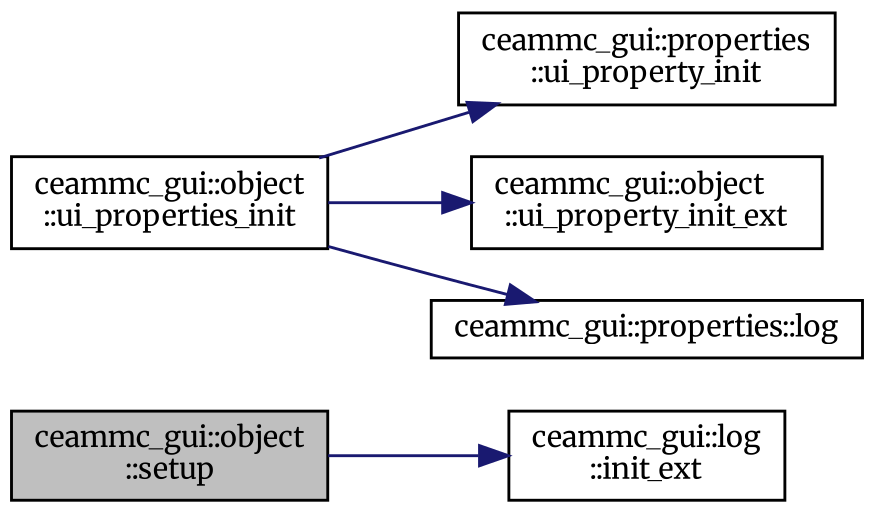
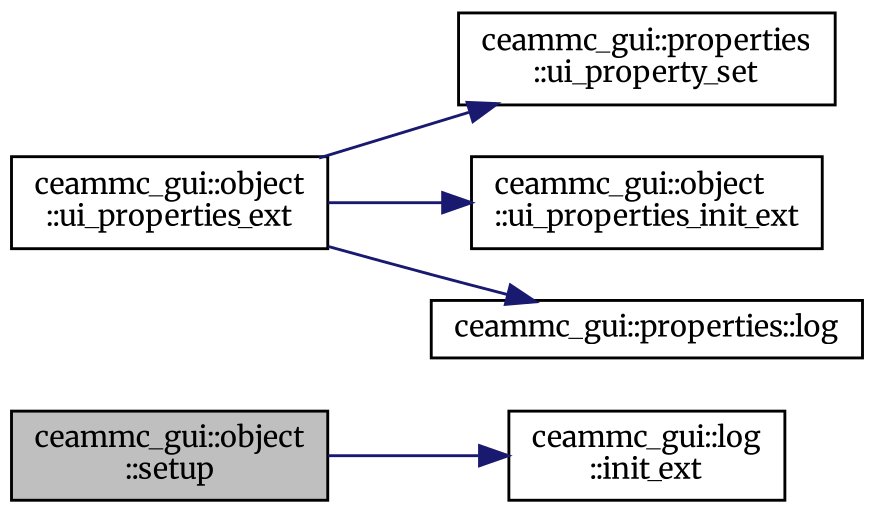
node "ceammc_gui::properties ::ui_property_init": label "ceammc_gui::properties ::ui_property_init" -> "ceammc_gui::properties ::ui_property_set"
node "ceammc_gui::object ::ui_properties_init": label "ceammc_gui::object ::ui_properties_init" -> "ceammc_gui::object ::ui_properties_ext"
node "ceammc_gui::object ::ui_property_init_ext": label "ceammc_gui::object ::ui_property_init_ext" -> "ceammc_gui::object ::ui_properties_init_ext"
